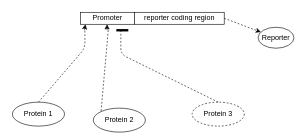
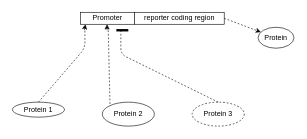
node "Reporter": label "Reporter" -> "Protein"
node "Protein 1": size 52x24 -> 52x15
node "Protein 2": moved (119, 120) -> (128, 114)
